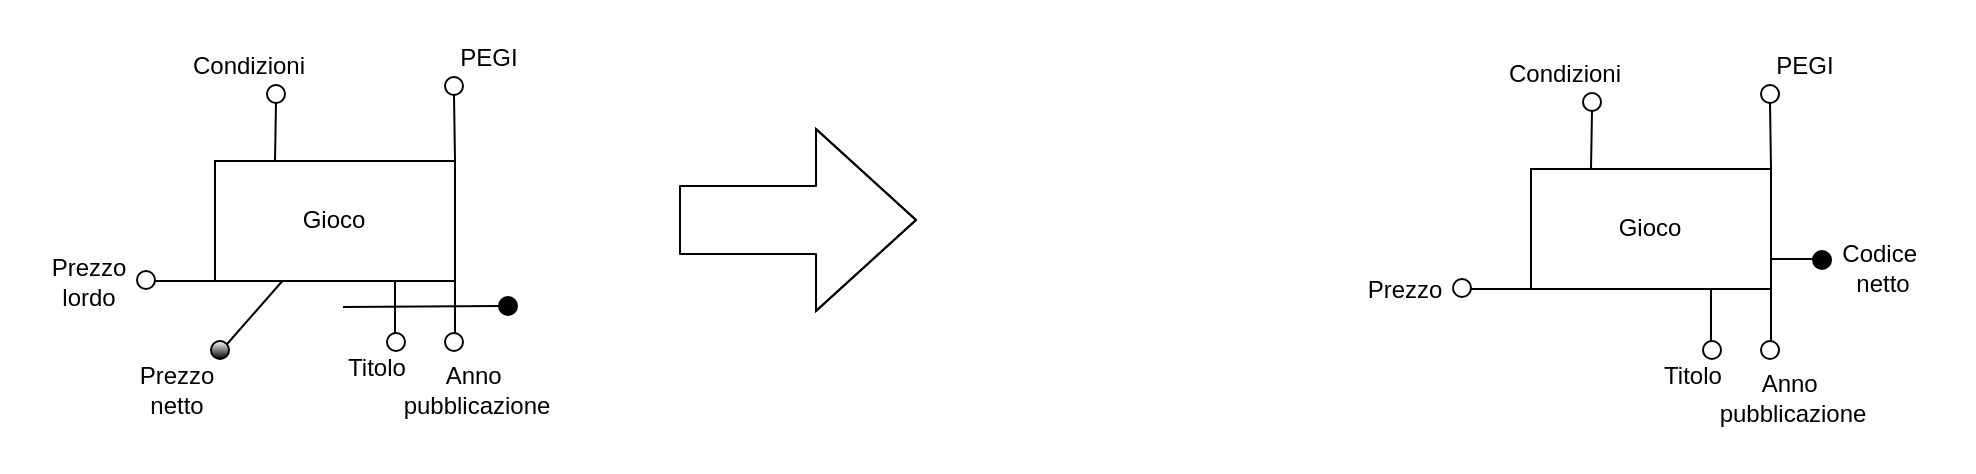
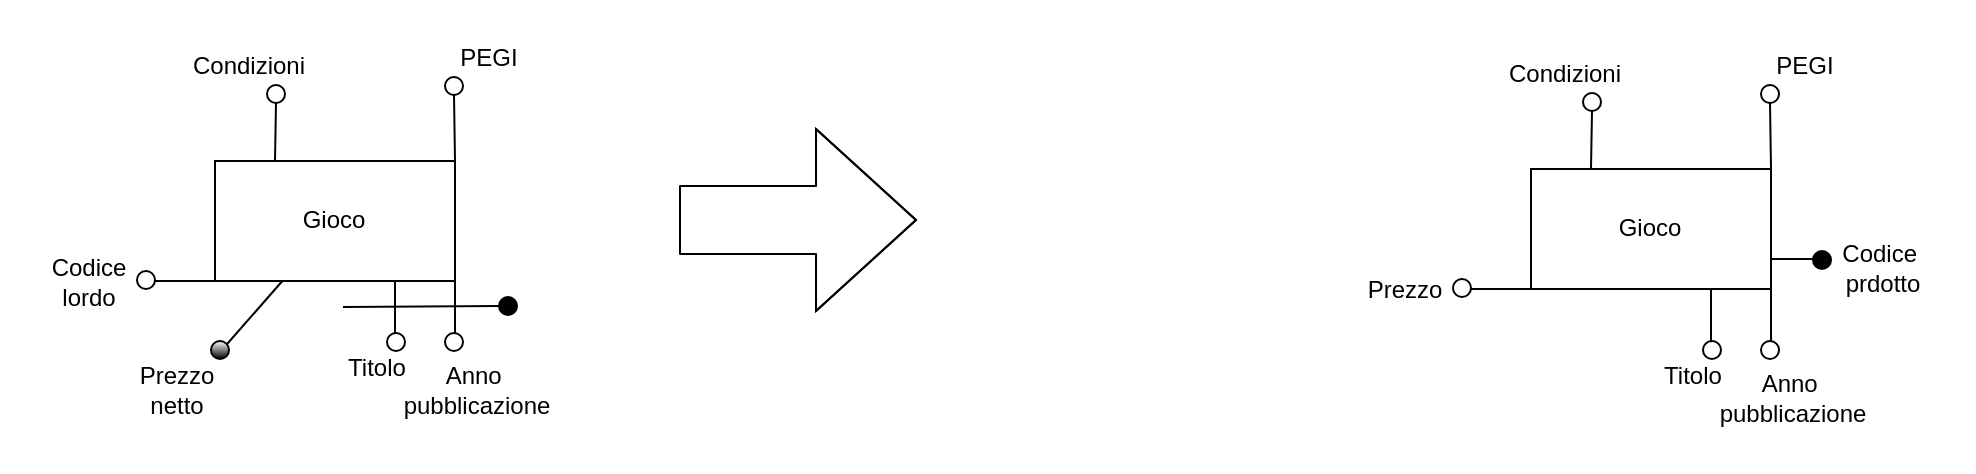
node "Codice netto": label "Codice netto" -> "Codice prdotto"
node "Prezzo lordo": label "Prezzo lordo" -> "Codice lordo"
